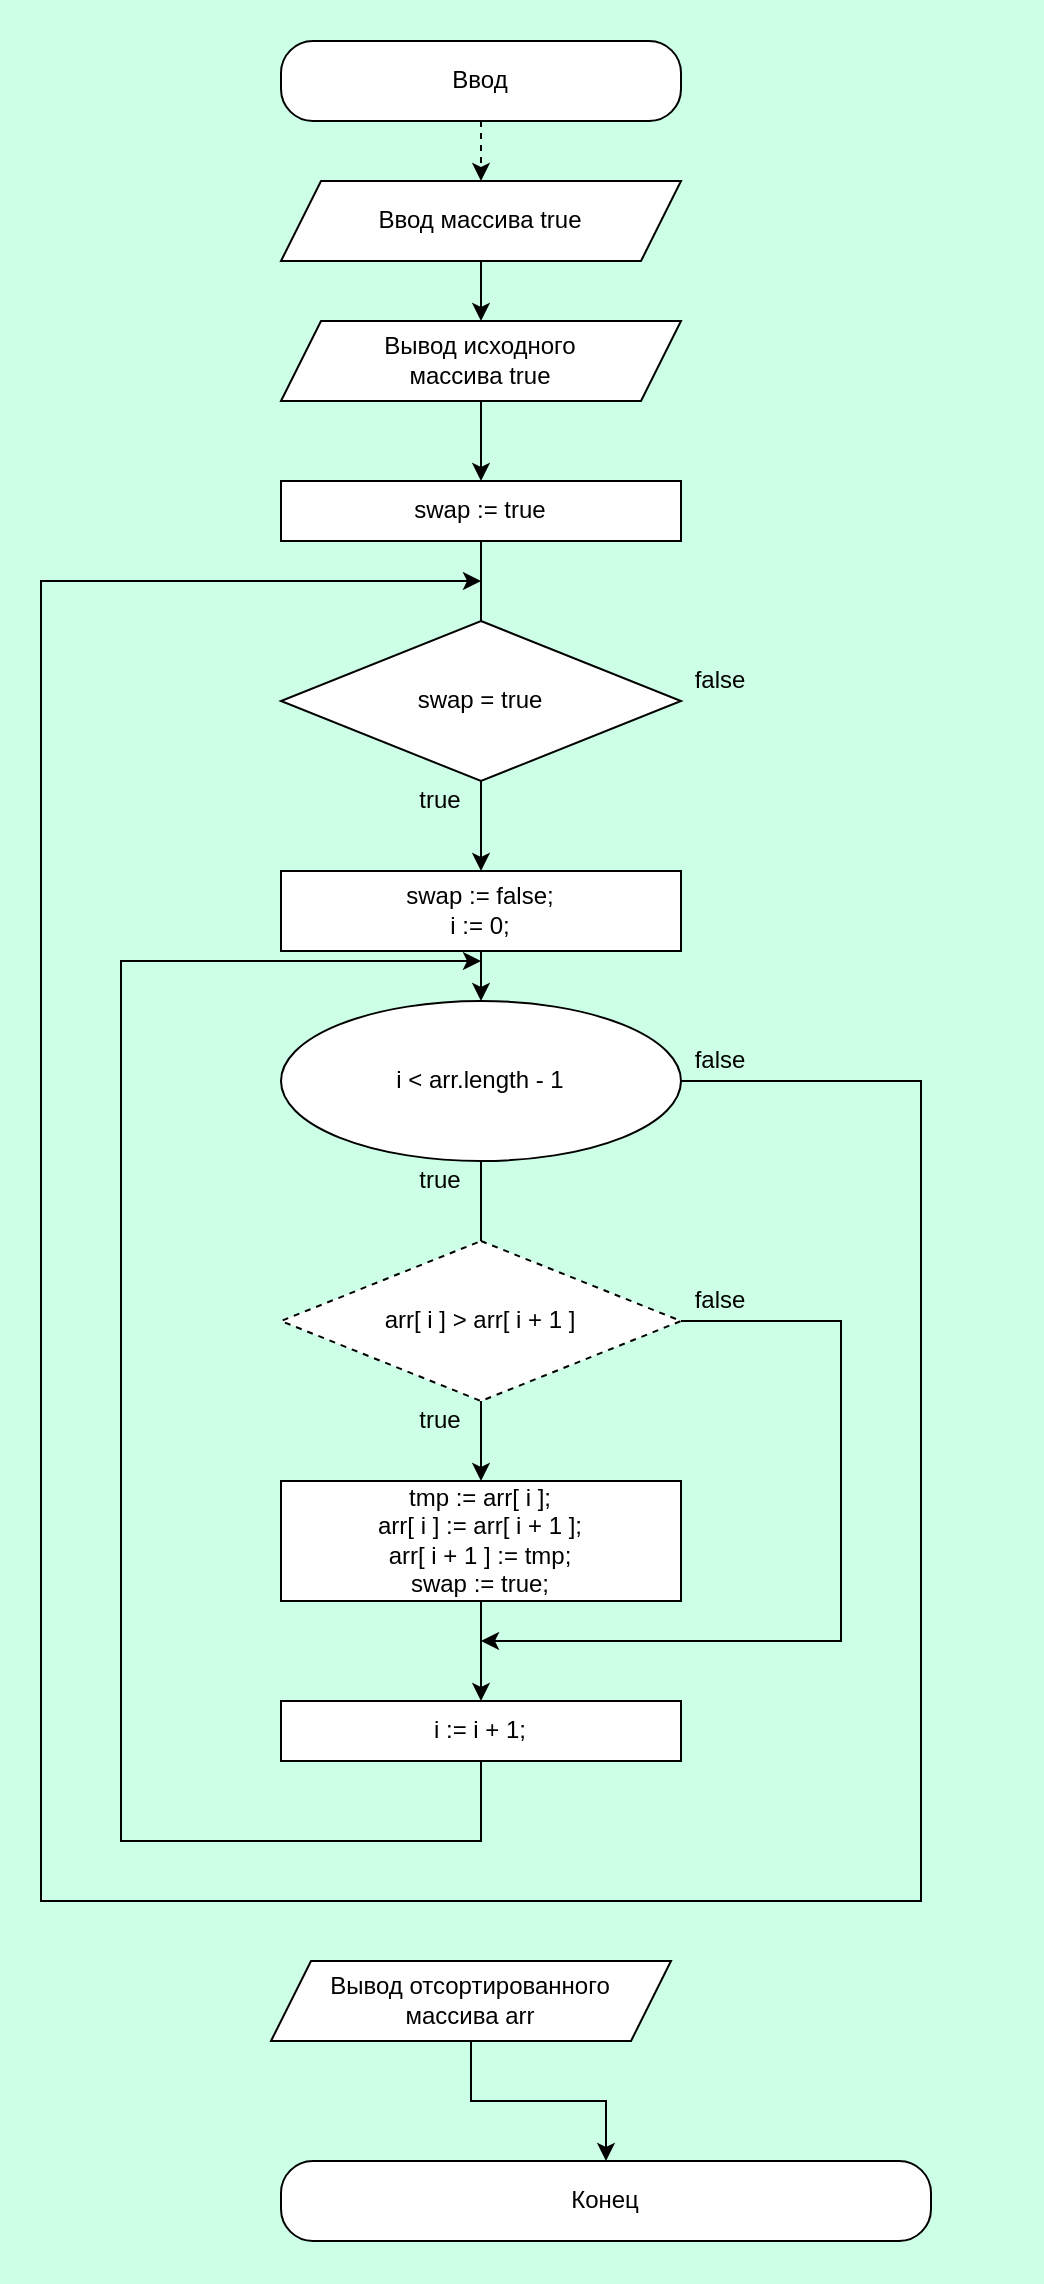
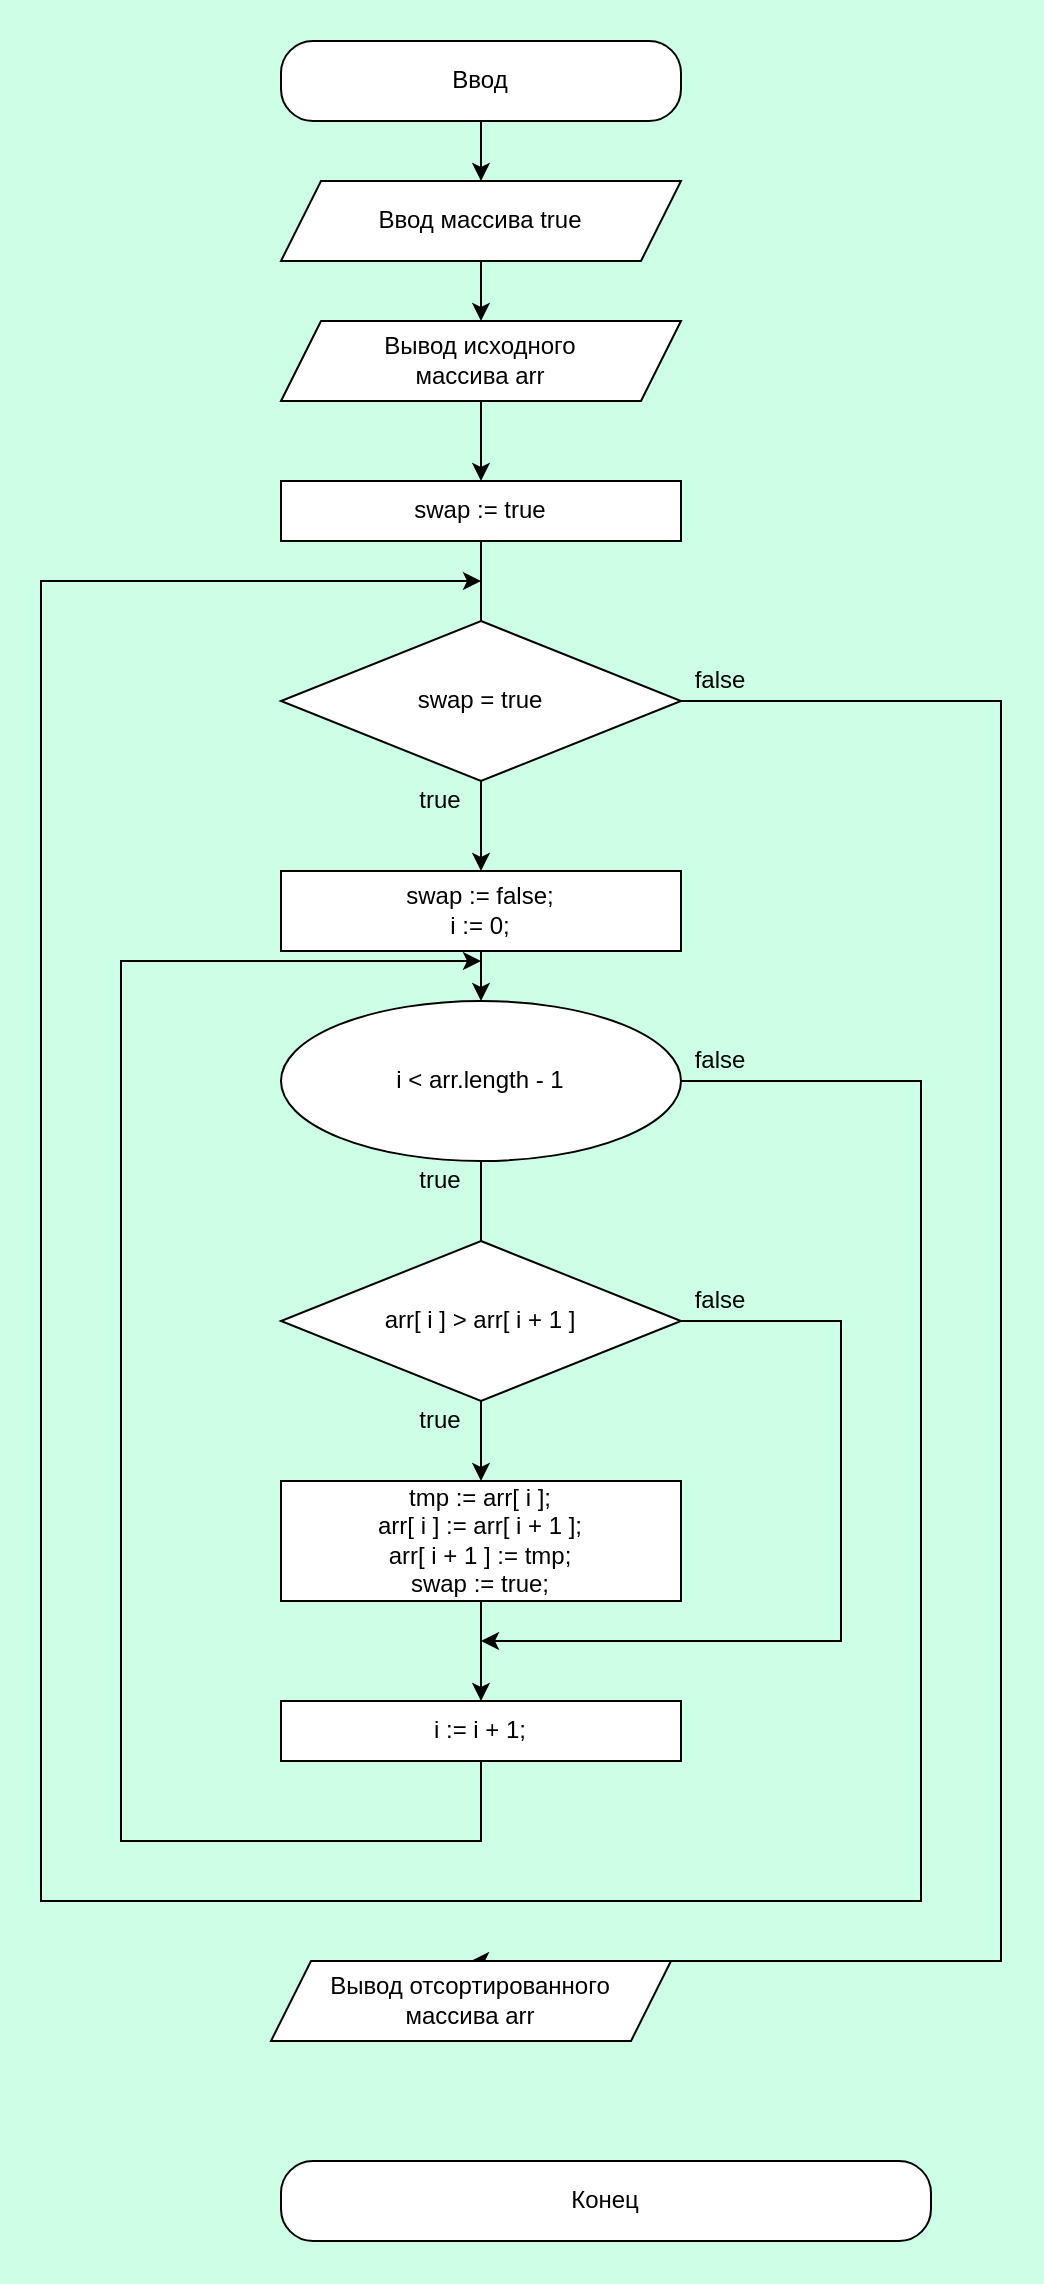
edge "Ввод" -> "Ввод массива true": style dashed -> solid
node "Вывод исходного массива true": label "Вывод исходного массива true" -> "Вывод исходного массива arr"
node "arr[ i ] > arr[ i + 1 ]": style dashed -> solid
edge "swap = true" -> "Вывод отсортированного массива arr": added
edge "Вывод отсортированного массива arr" -> "Конец": removed
